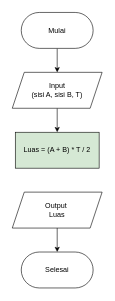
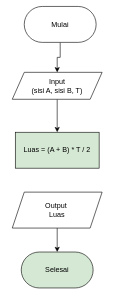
node "Mulai": moved (57, 30) -> (60, 24)
node "Input (sisi A, sisi B, T)": size 90x36 -> 90x27
node "Selesai": fillcolor #ffffff -> #d5e8d4
